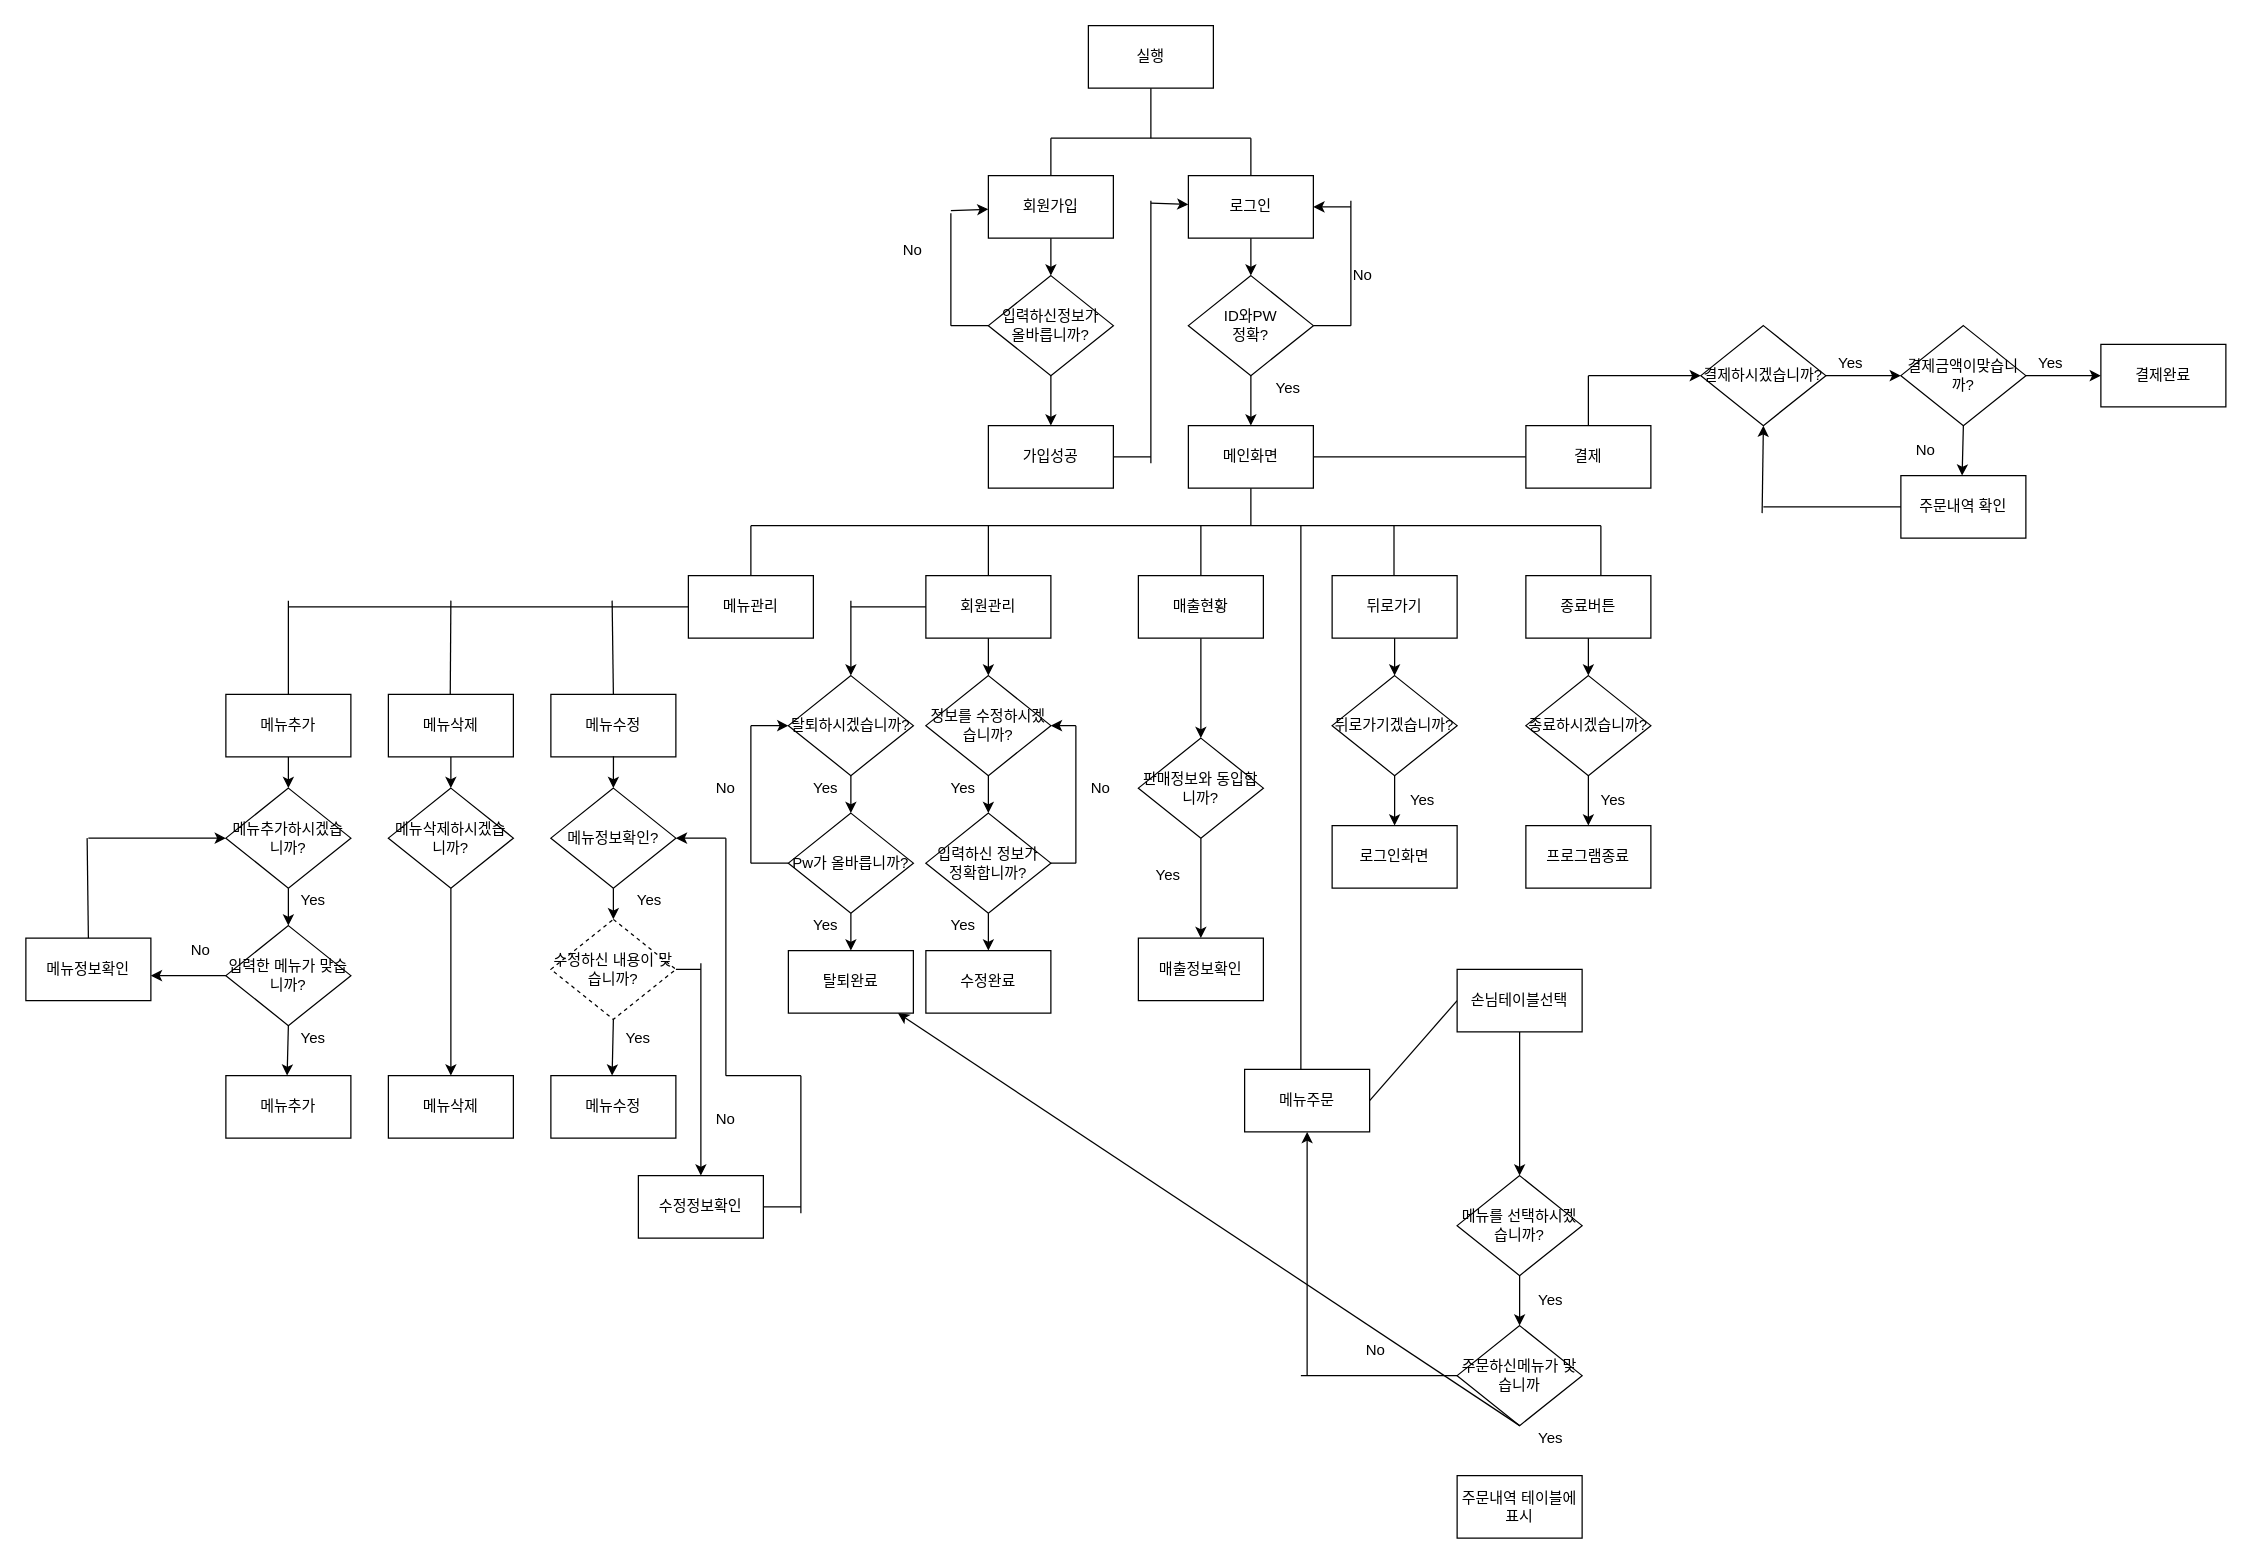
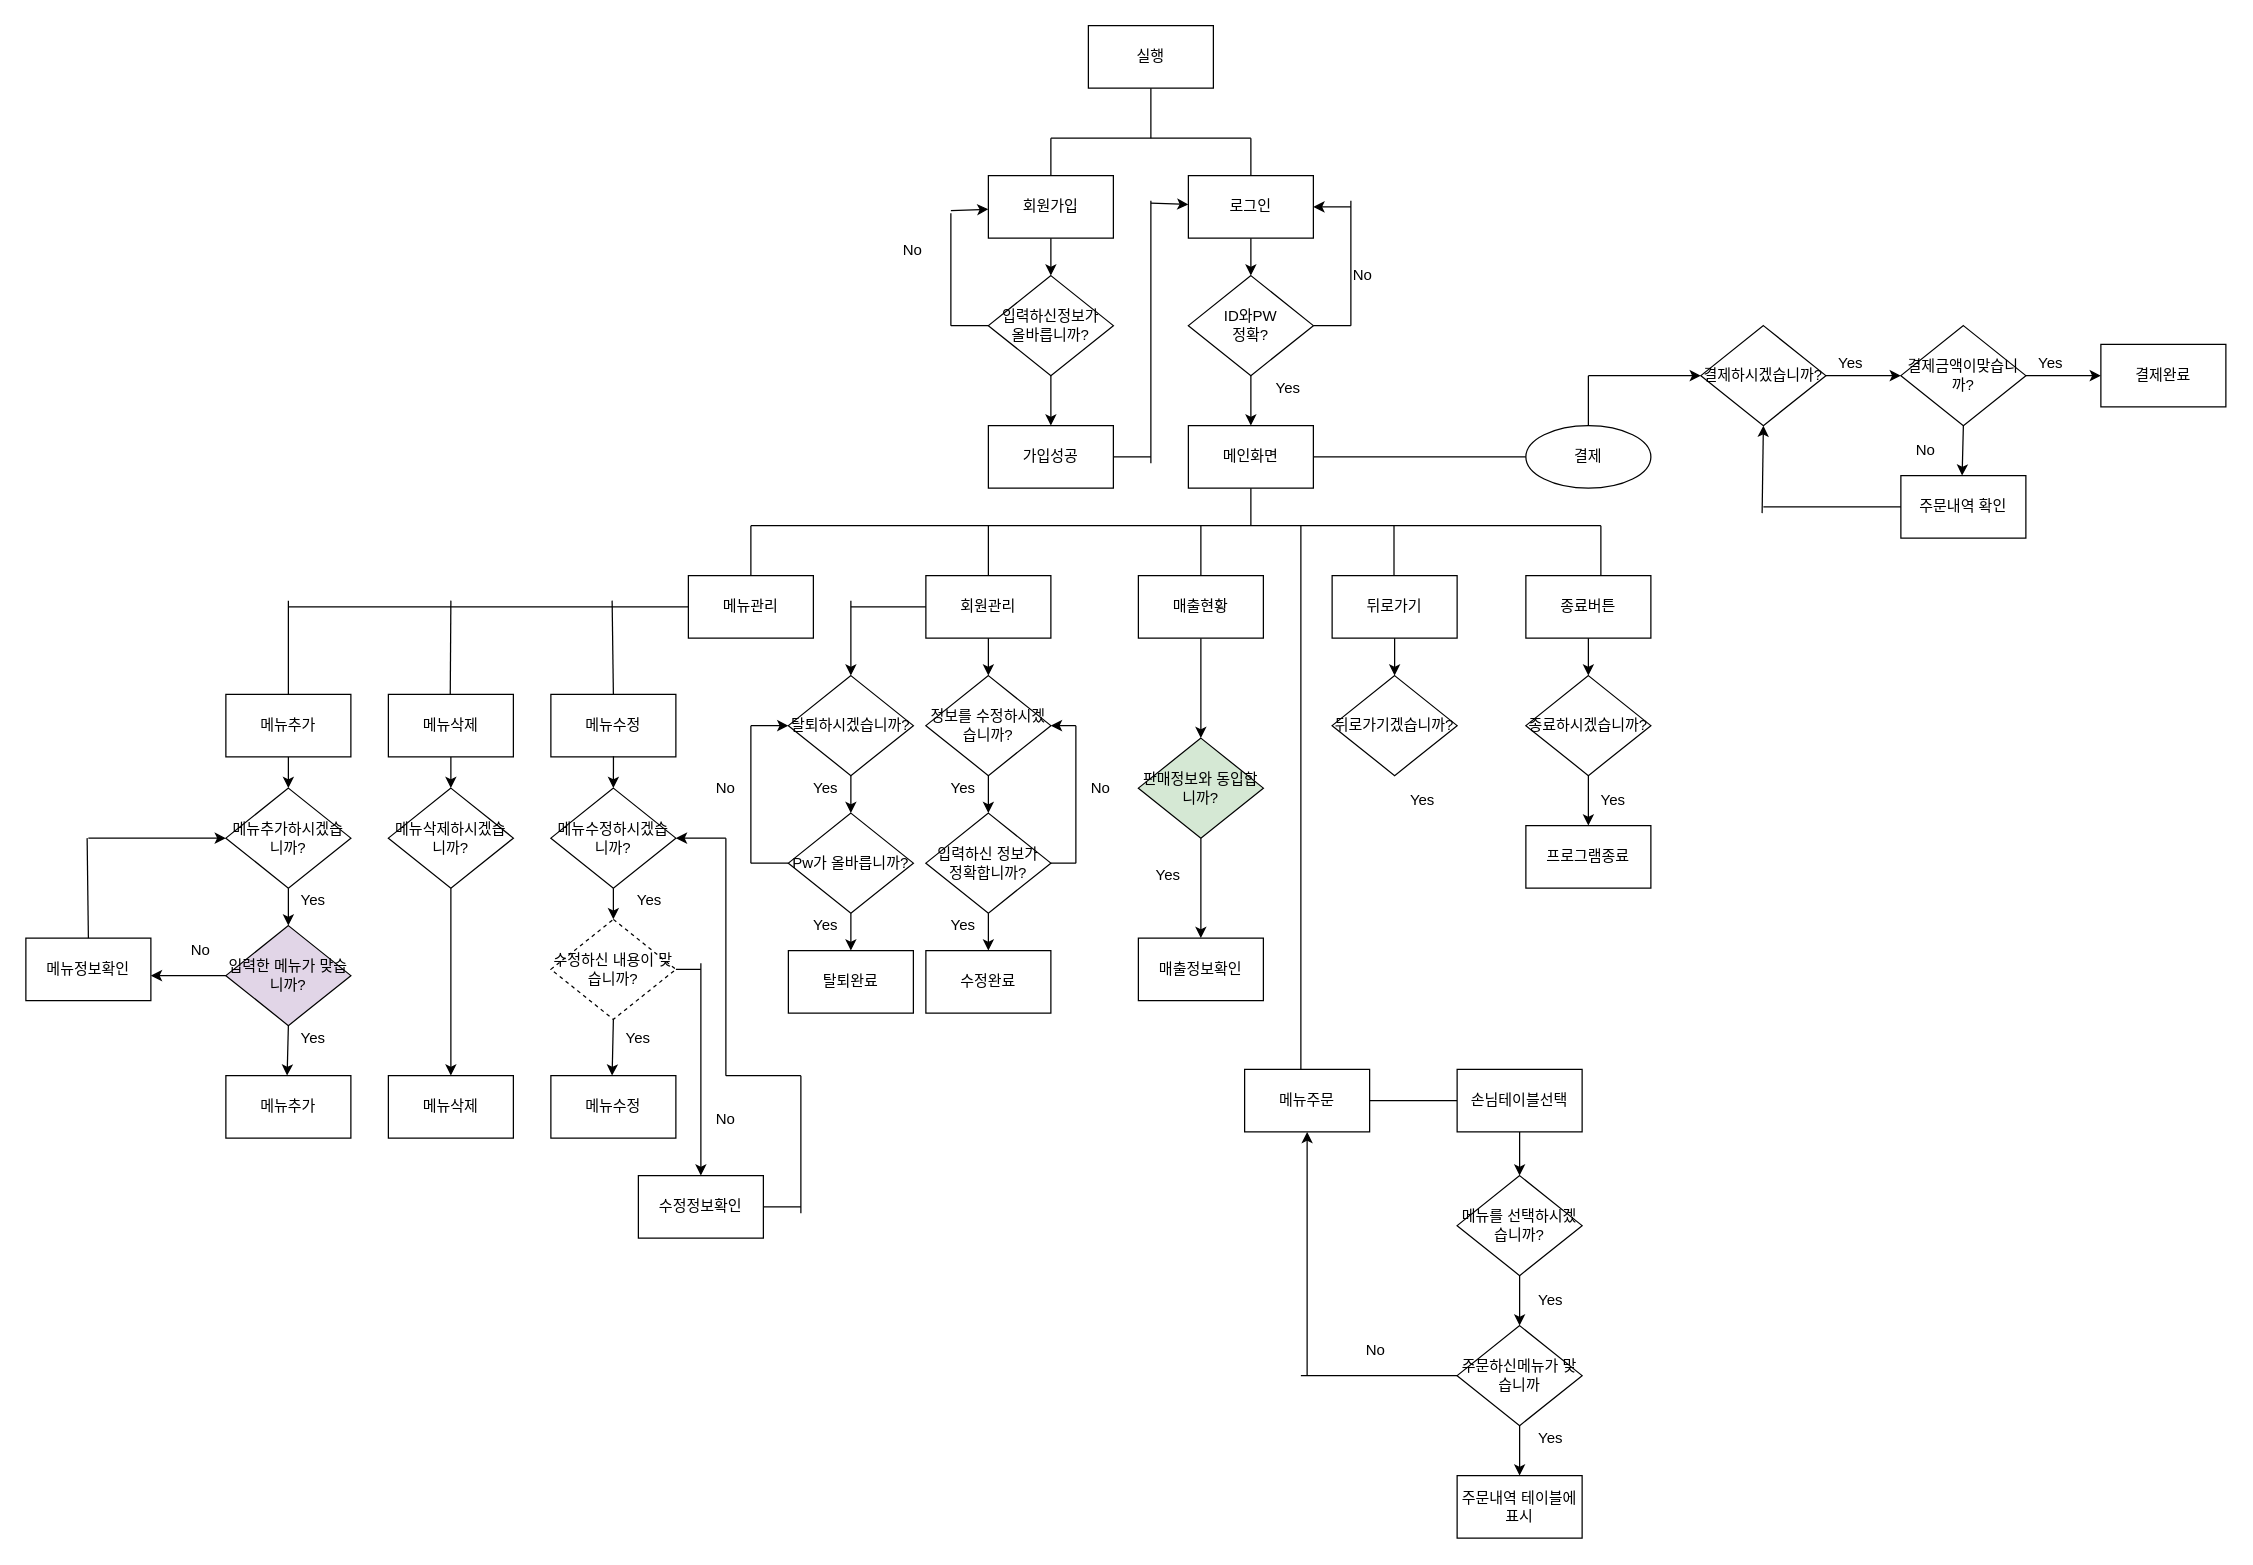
node "결제": shape rectangle -> ellipse
node "판매정보와 동입합니까?": fillcolor #ffffff -> #d5e8d4
edge "뒤로가기겠습니까?" -> "로그인화면": removed
node "메뉴정보확인?": label "메뉴정보확인?" -> "메뉴수정하시겠습니까?"
node "로그인화면": removed
node "입력한 메뉴가 맞습니까?": fillcolor #ffffff -> #e1d5e7
node "손님테이블선택": moved (1519, 1001) -> (1519, 1101)
edge "주문하신메뉴가 맞습니까" -> "탈퇴완료": now "주문하신메뉴가 맞습니까" -> "주문내역 테이블에 표시"
